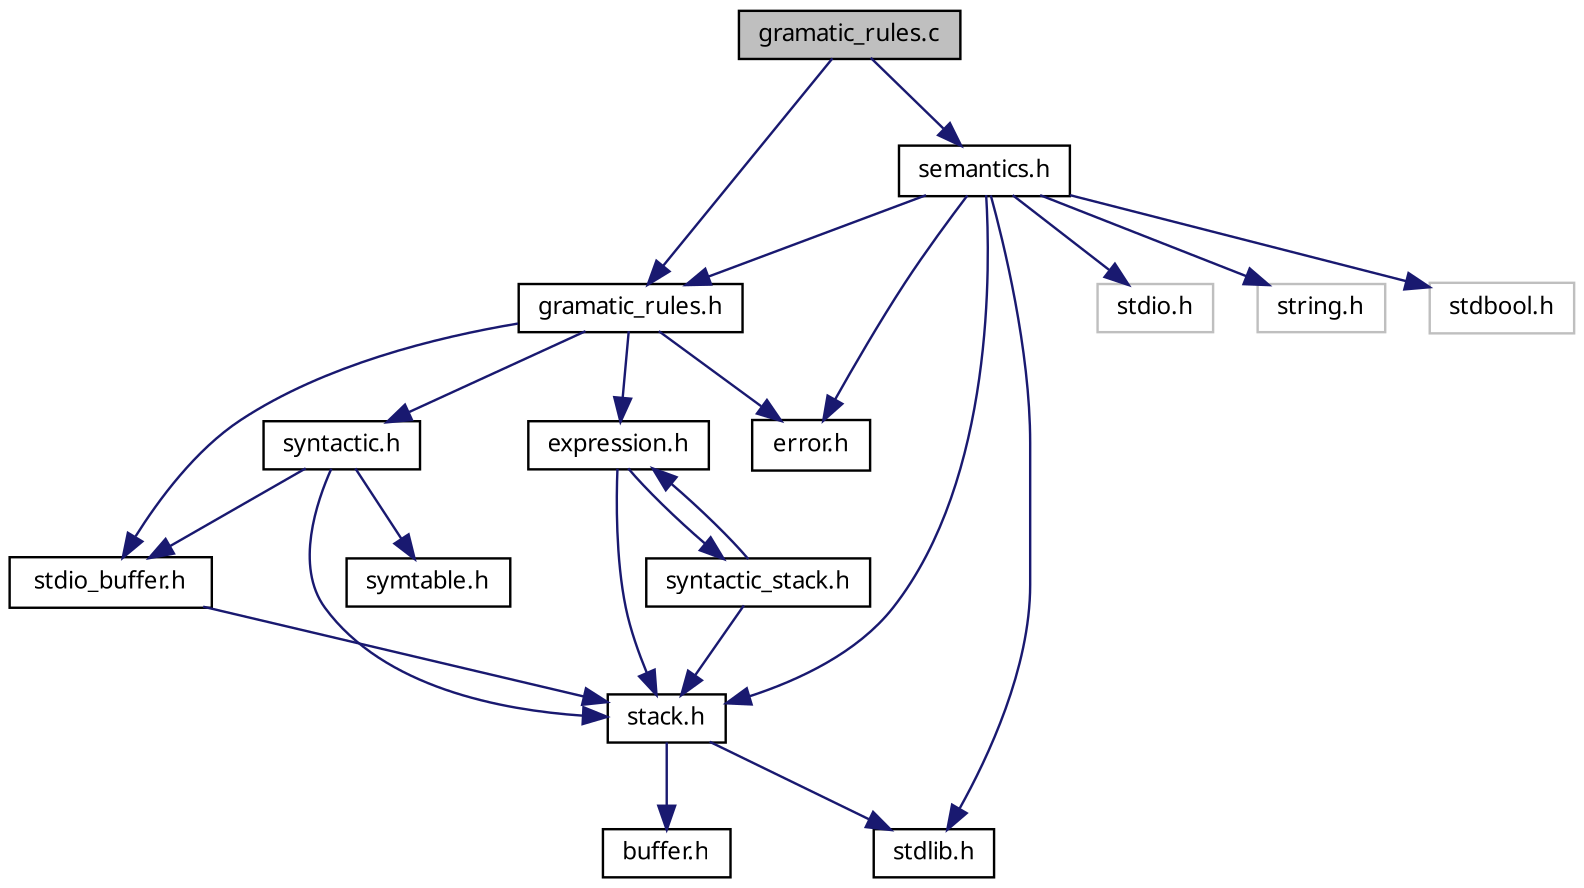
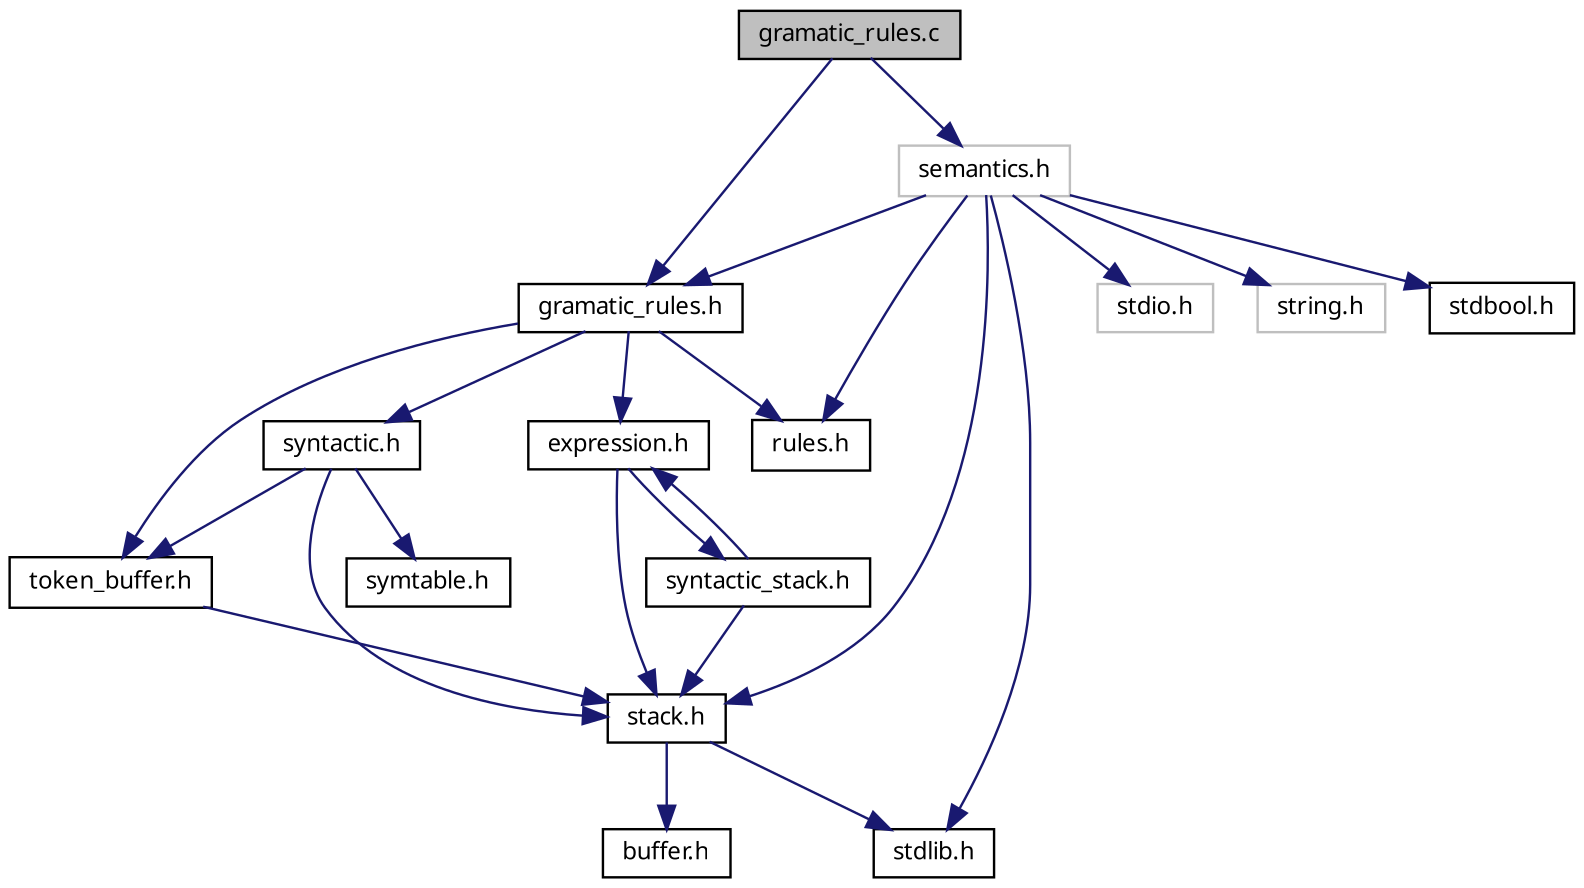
node "semantics.h": color black -> grey75
node "stdbool.h": color grey75 -> black
node "error.h": label "error.h" -> "rules.h"
node "stdio_buffer.h": label "stdio_buffer.h" -> "token_buffer.h"
